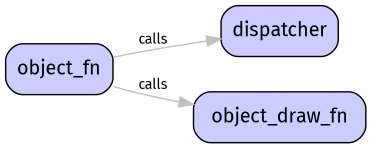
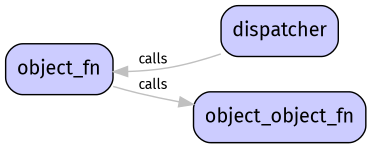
edge "object_fn" -> "dispatcher": reversed
node "object_draw_fn": label "object_draw_fn" -> "object_object_fn"
